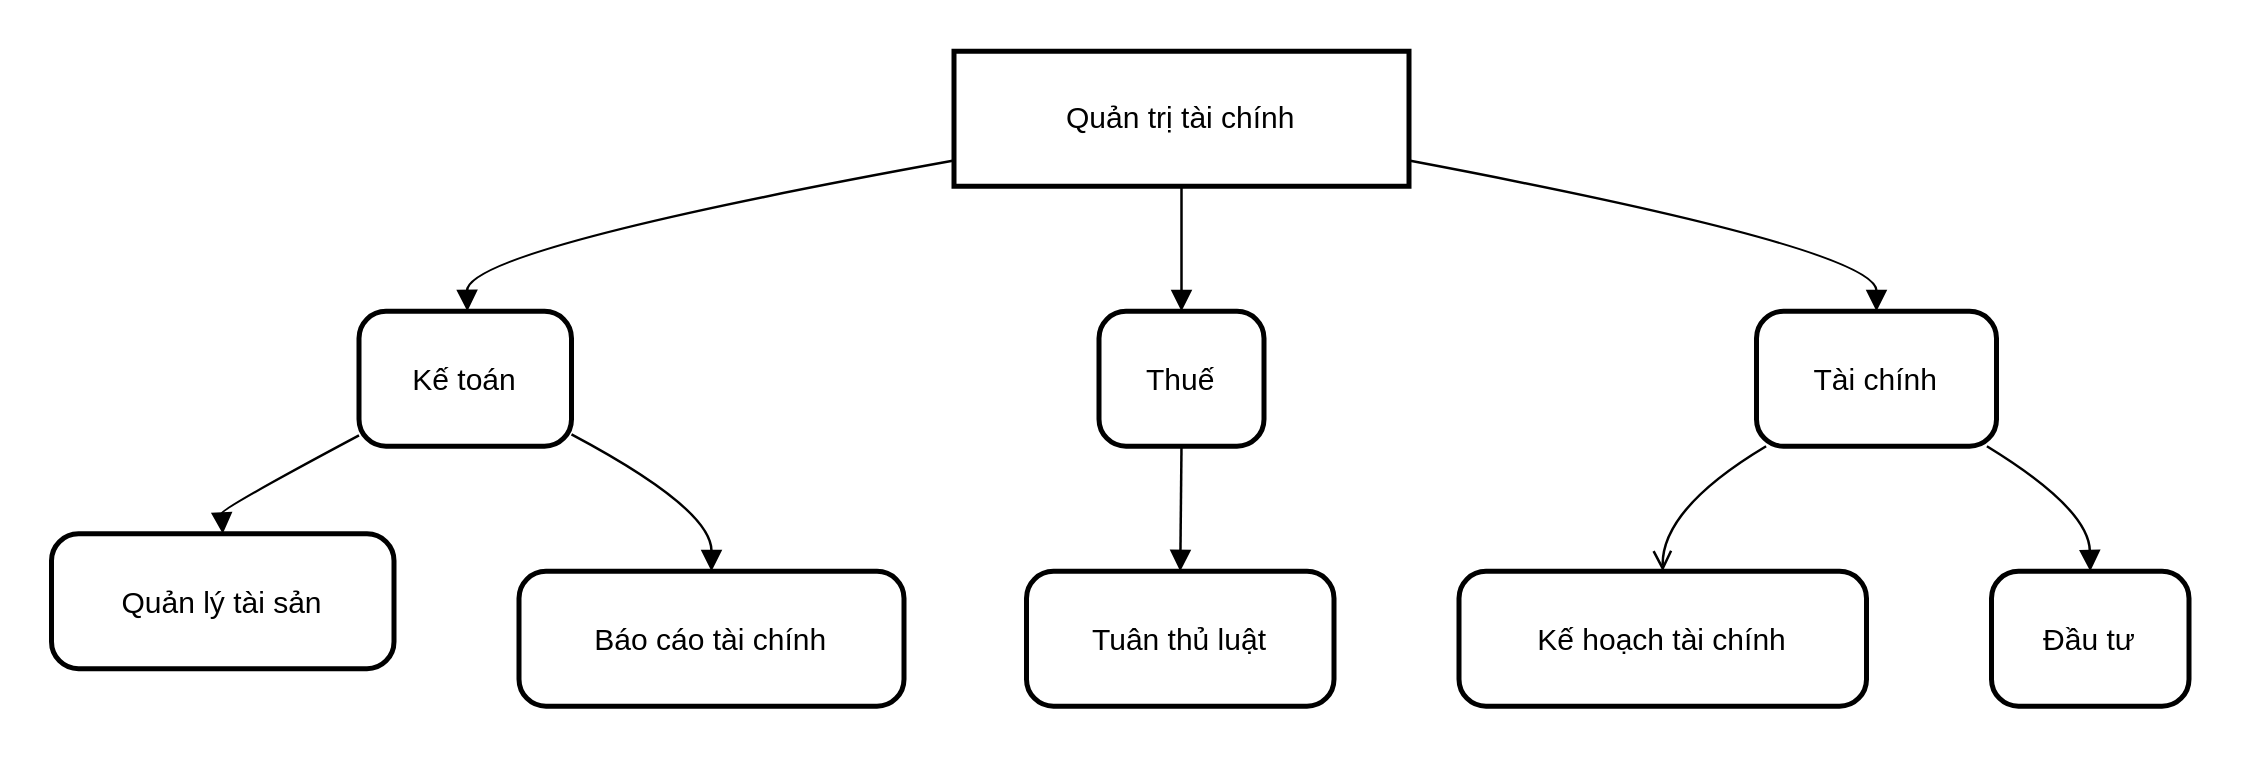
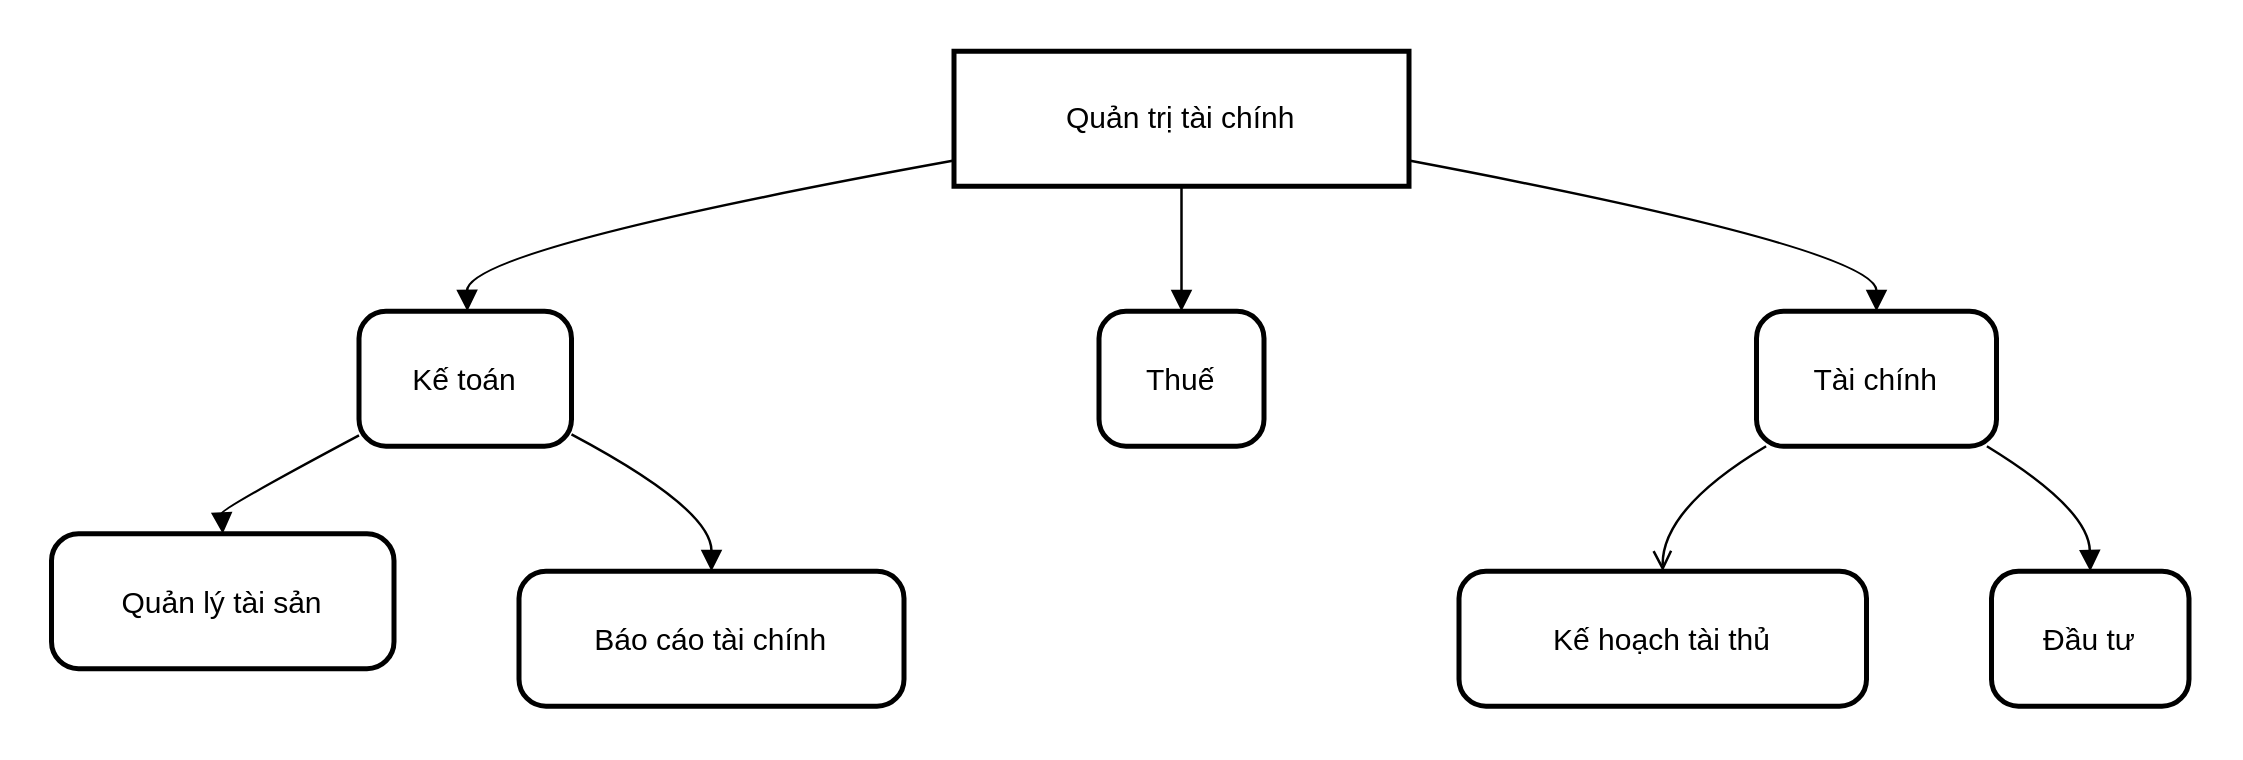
edge "Thuế" -> "Tuân thủ luật": removed
node "Tuân thủ luật": removed
node "Kế hoạch tài chính": label "Kế hoạch tài chính" -> "Kế hoạch tài thủ"
